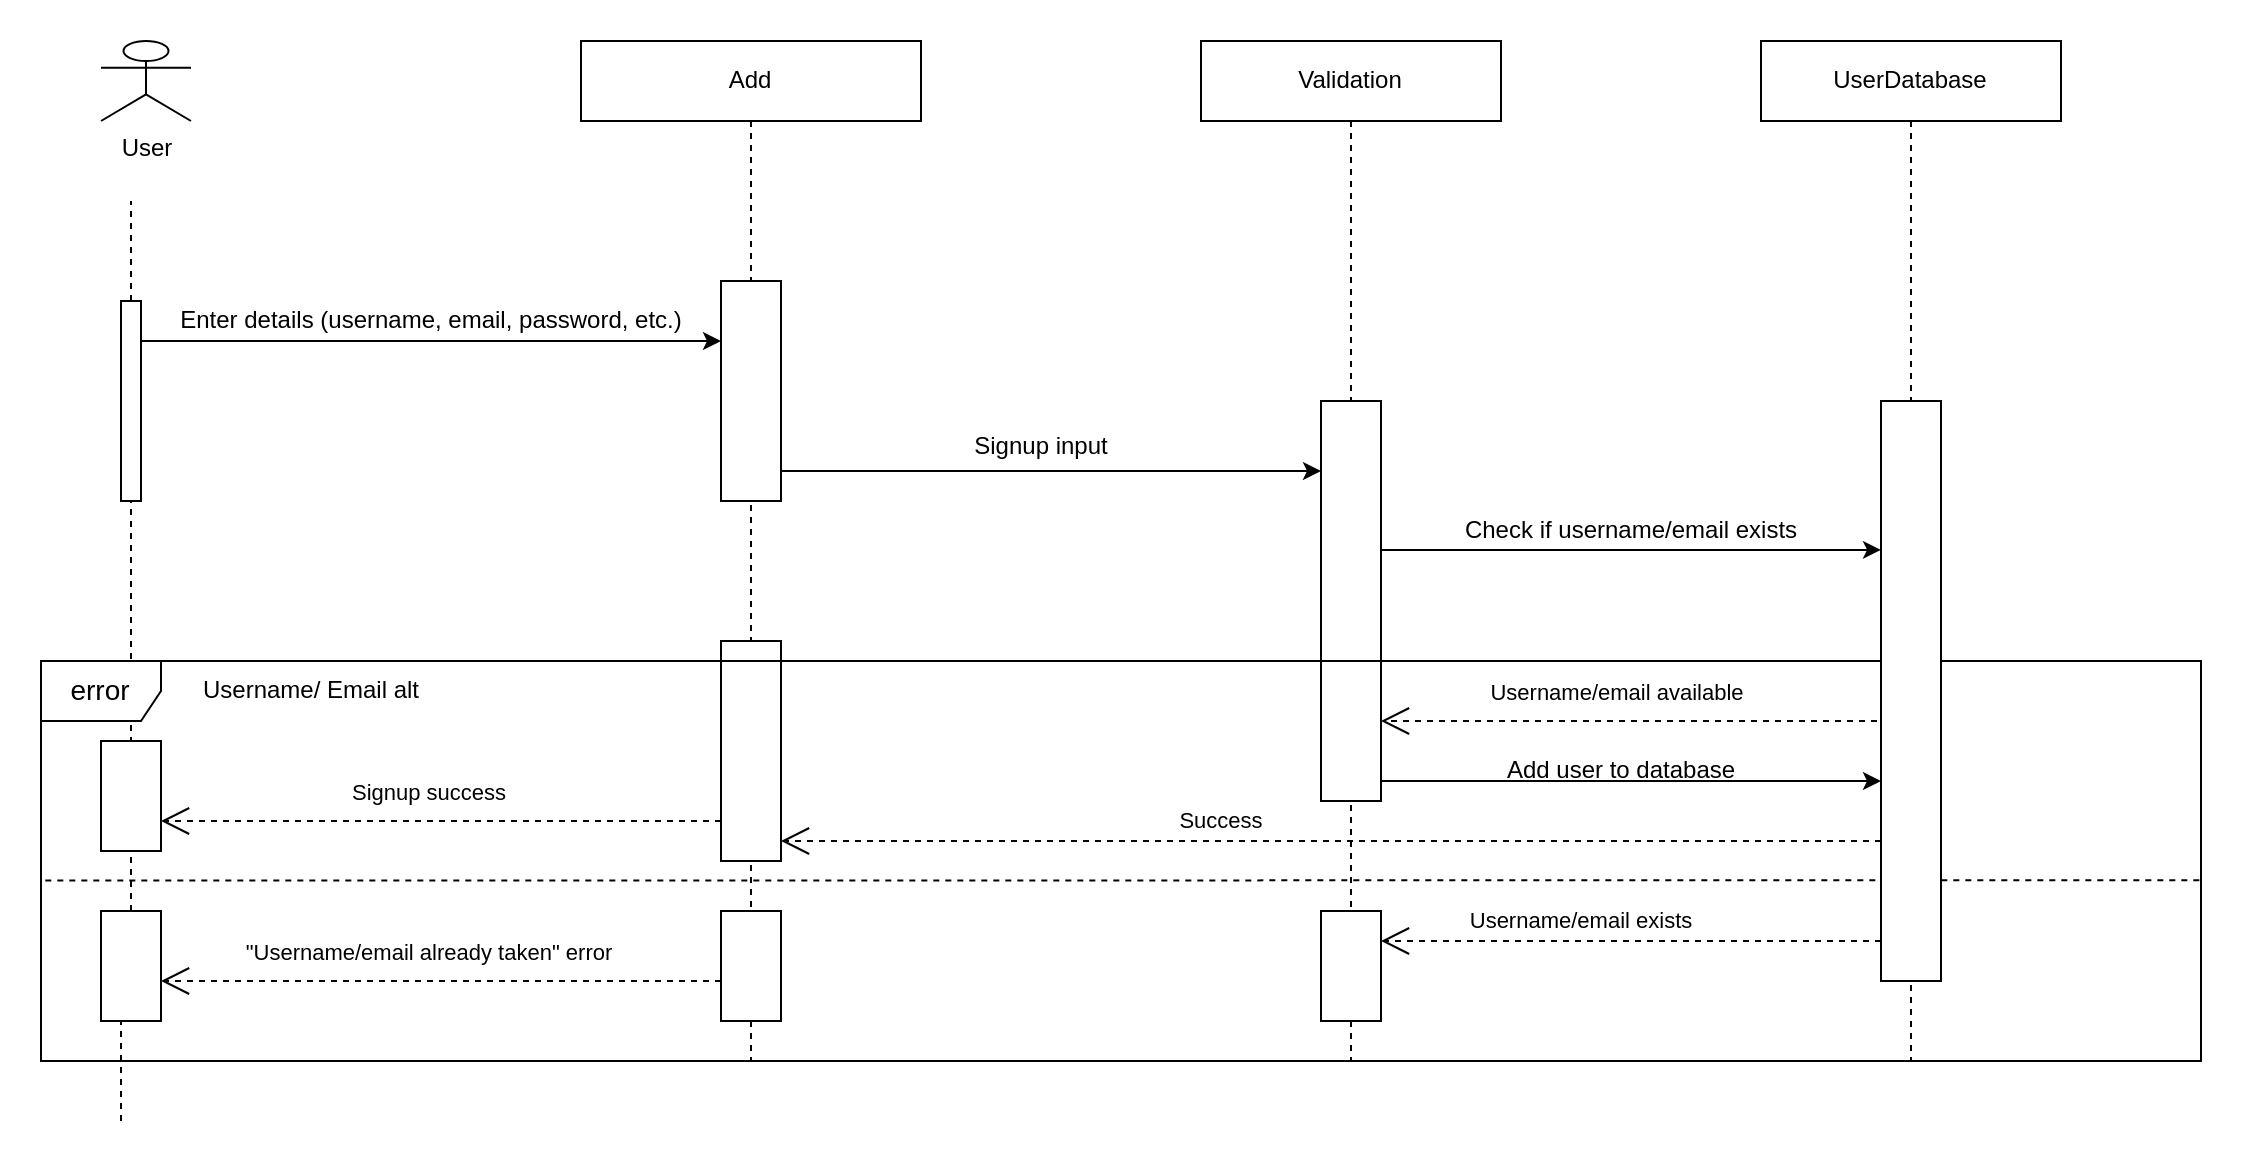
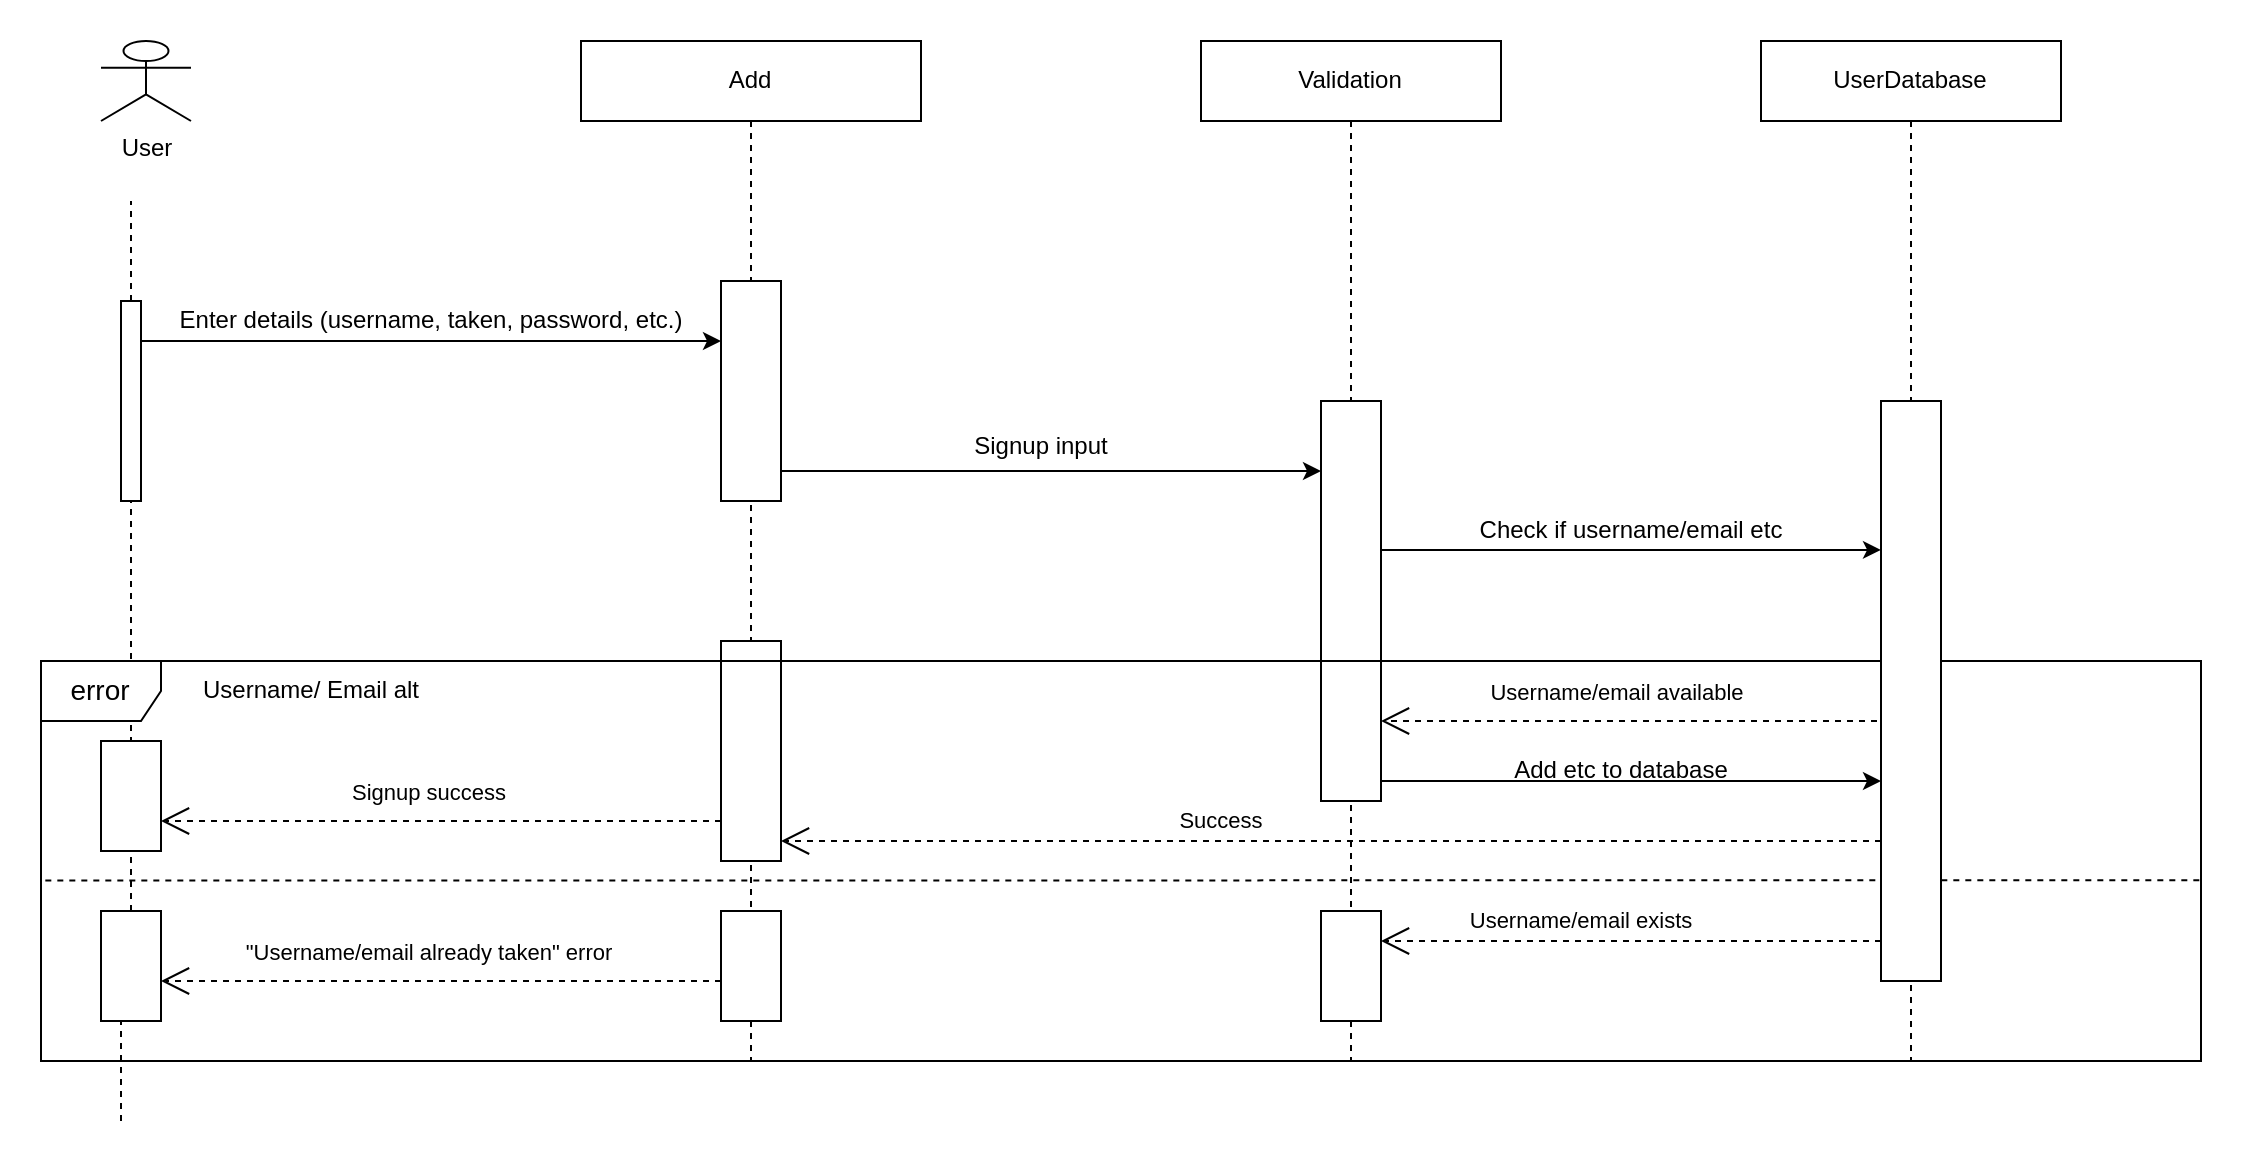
node "Enter details (username, email, password, etc.)": label "Enter details (username, email, password, etc.)" -> "Enter details (username, taken, password, etc.)"
node "Check if username/email exists": label "Check if username/email exists" -> "Check if username/email etc"
node "Add user to database": label "Add user to database" -> "Add etc to database"
